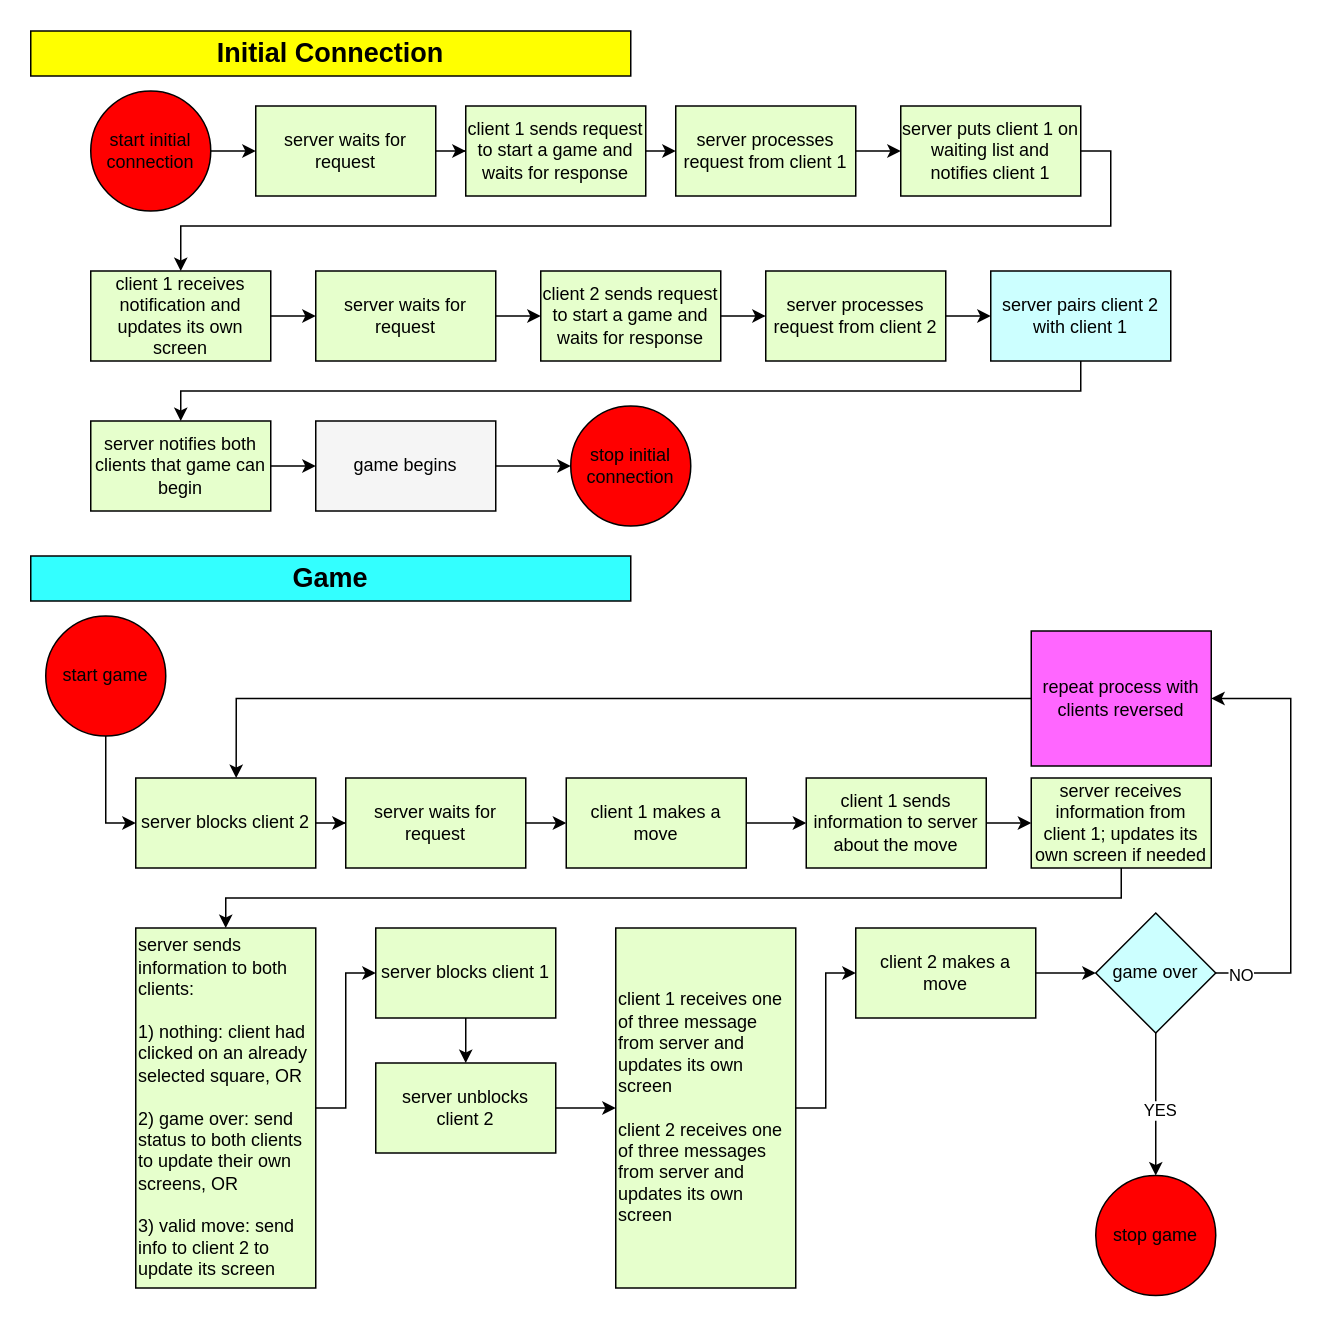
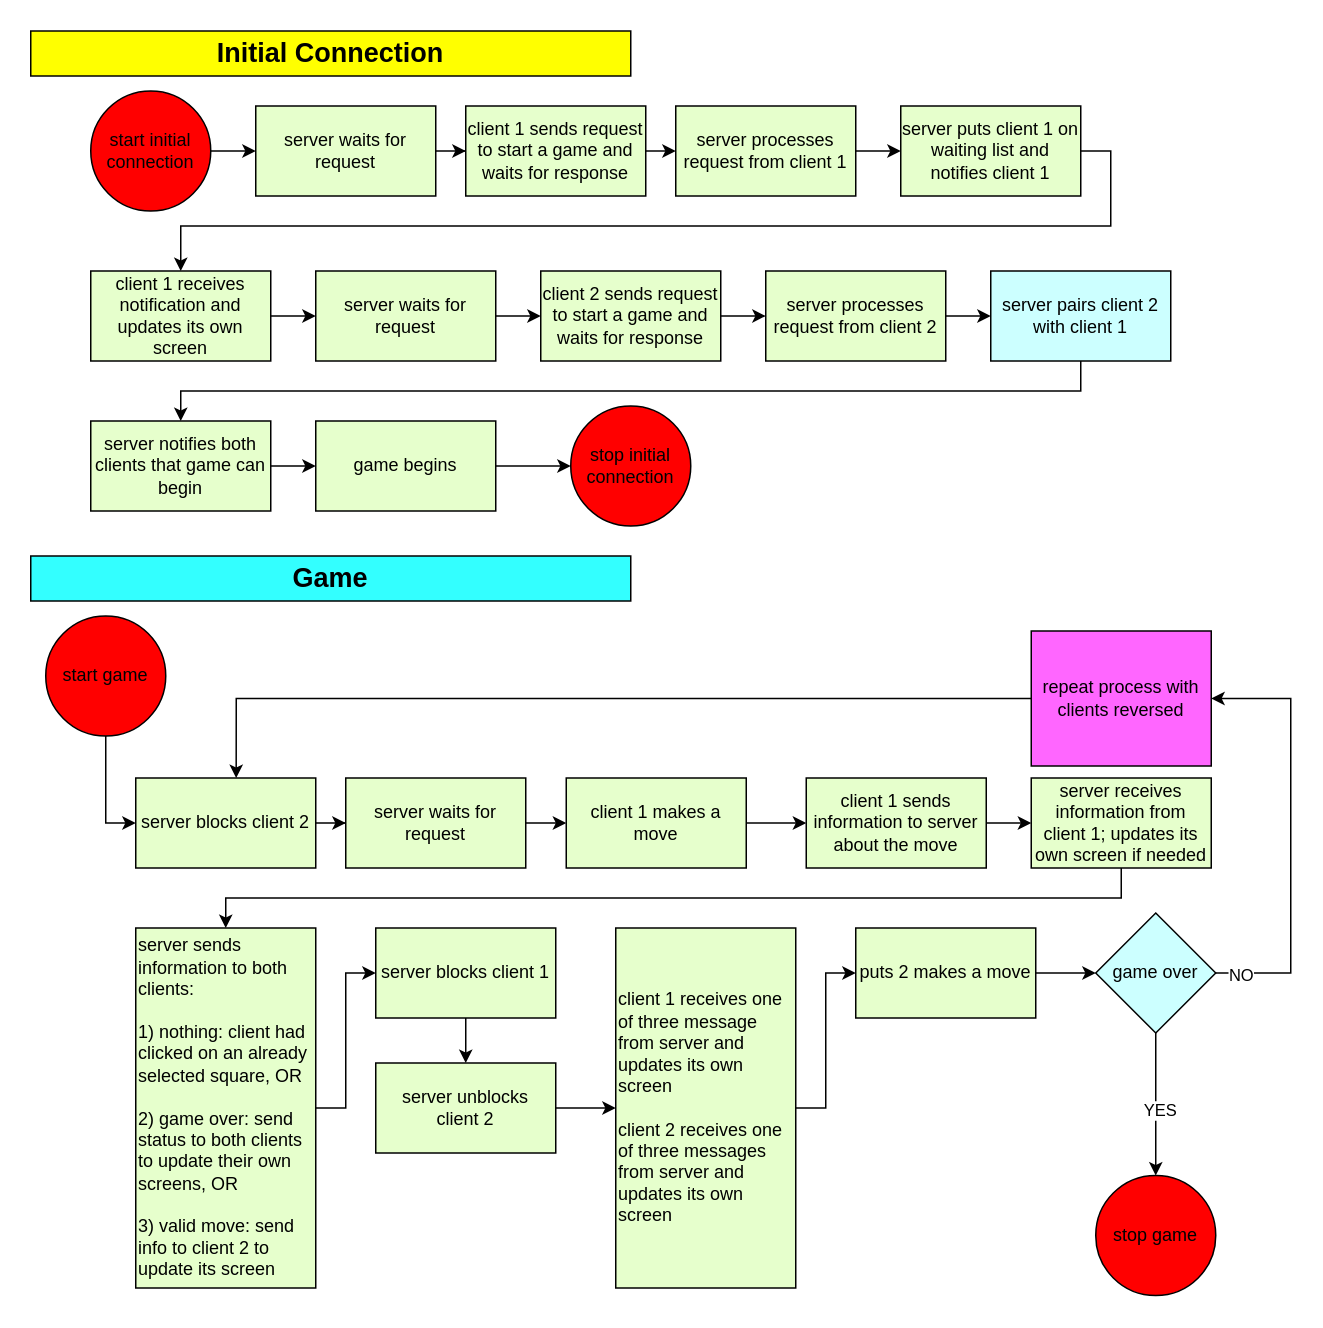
node "game begins": fillcolor #f5f5f5 -> #e6ffcc
node "client 2 makes a move": label "client 2 makes a move" -> "puts 2 makes a move"
